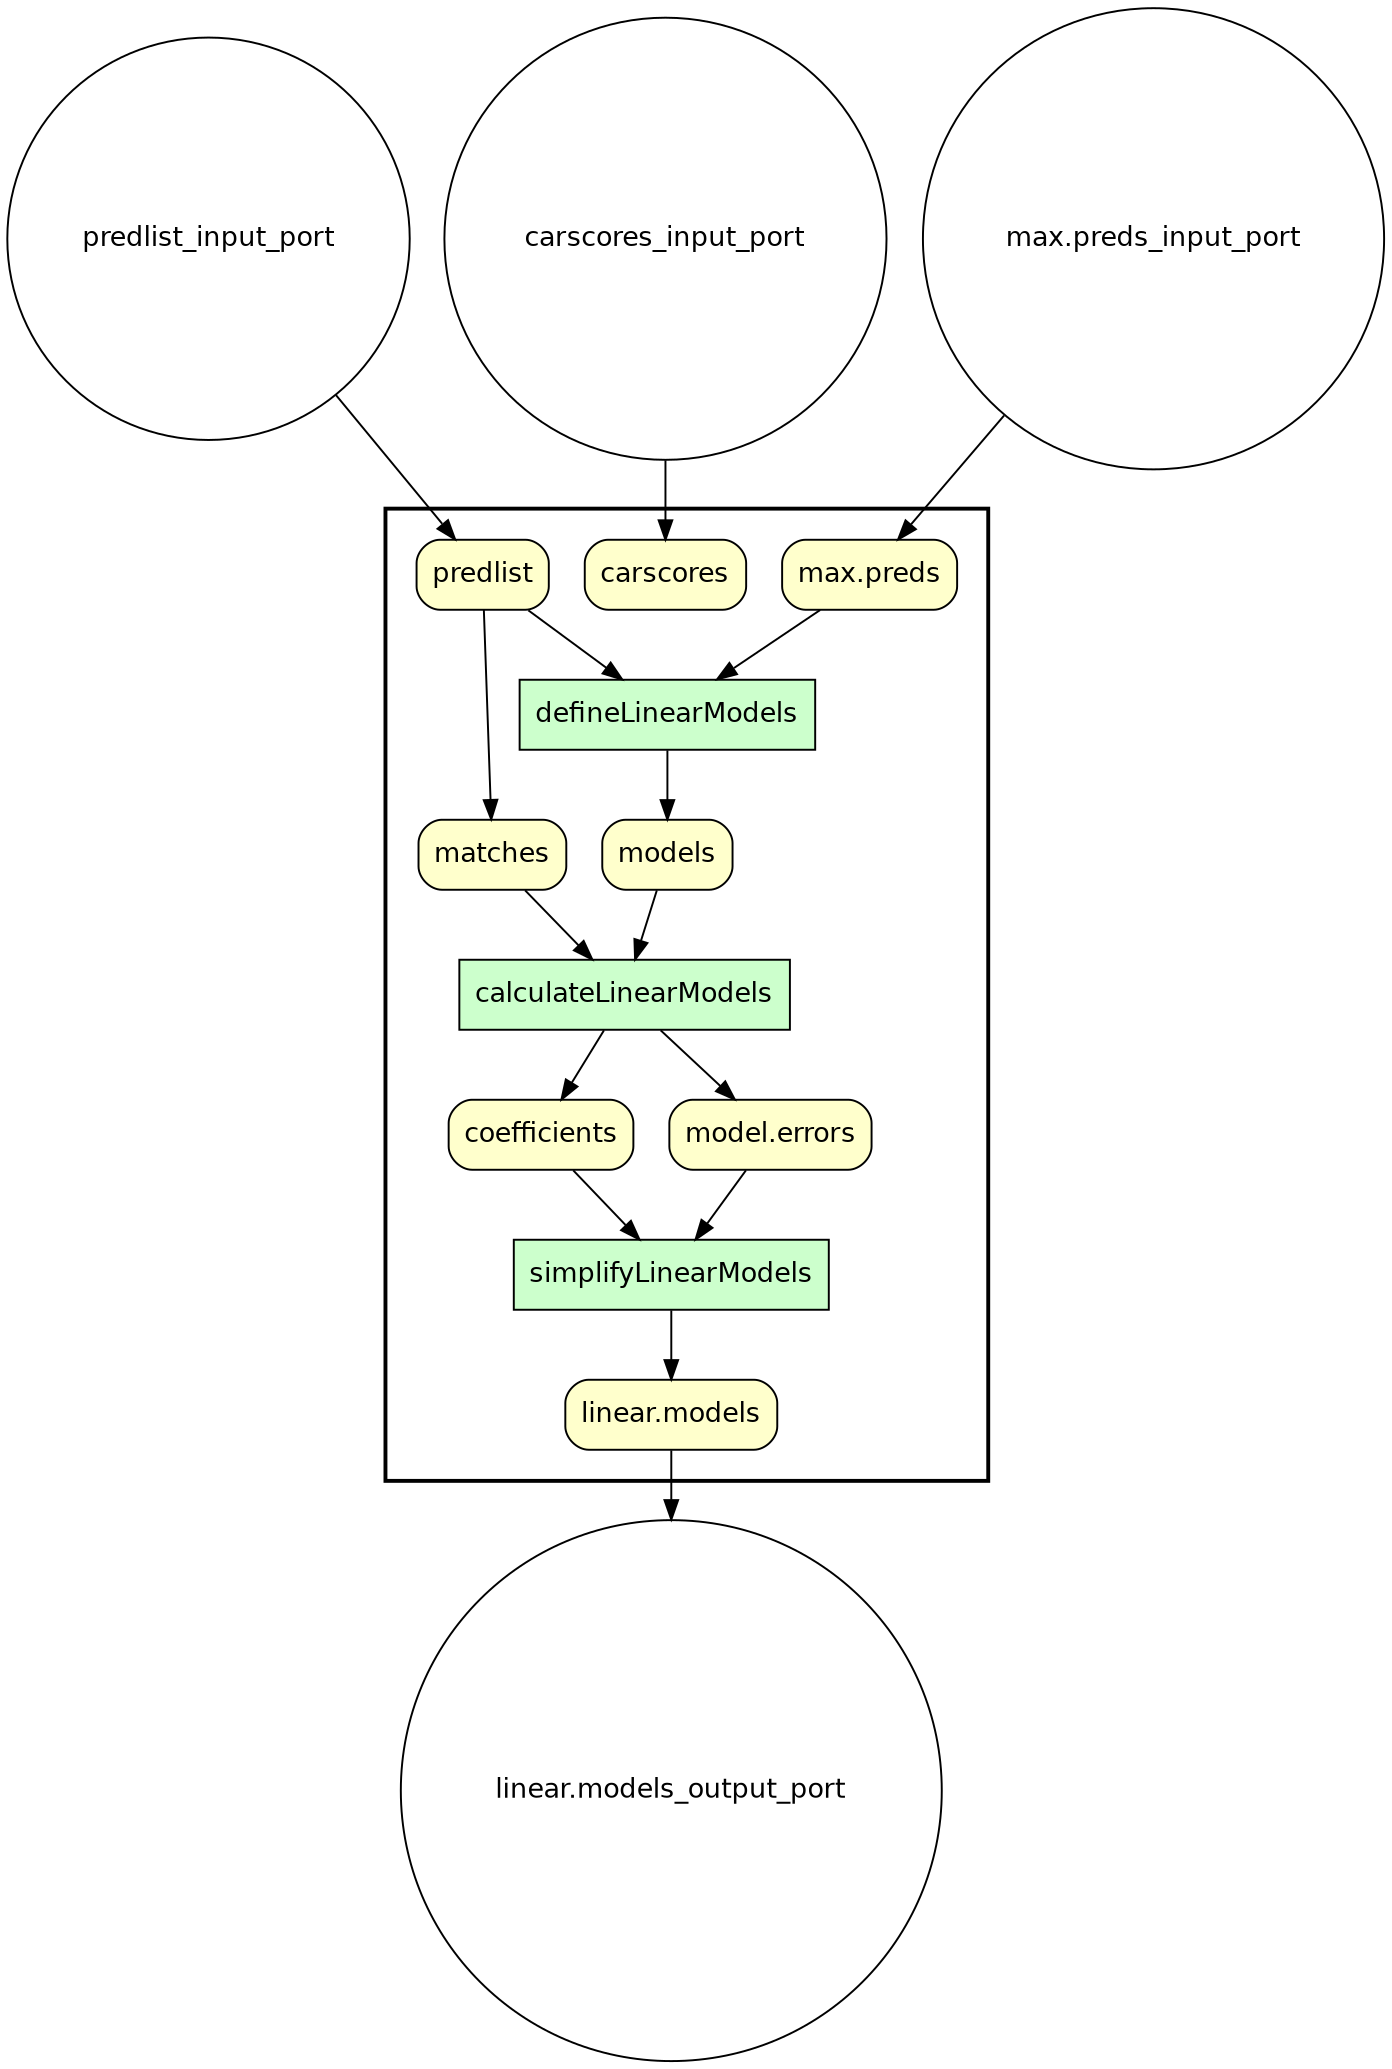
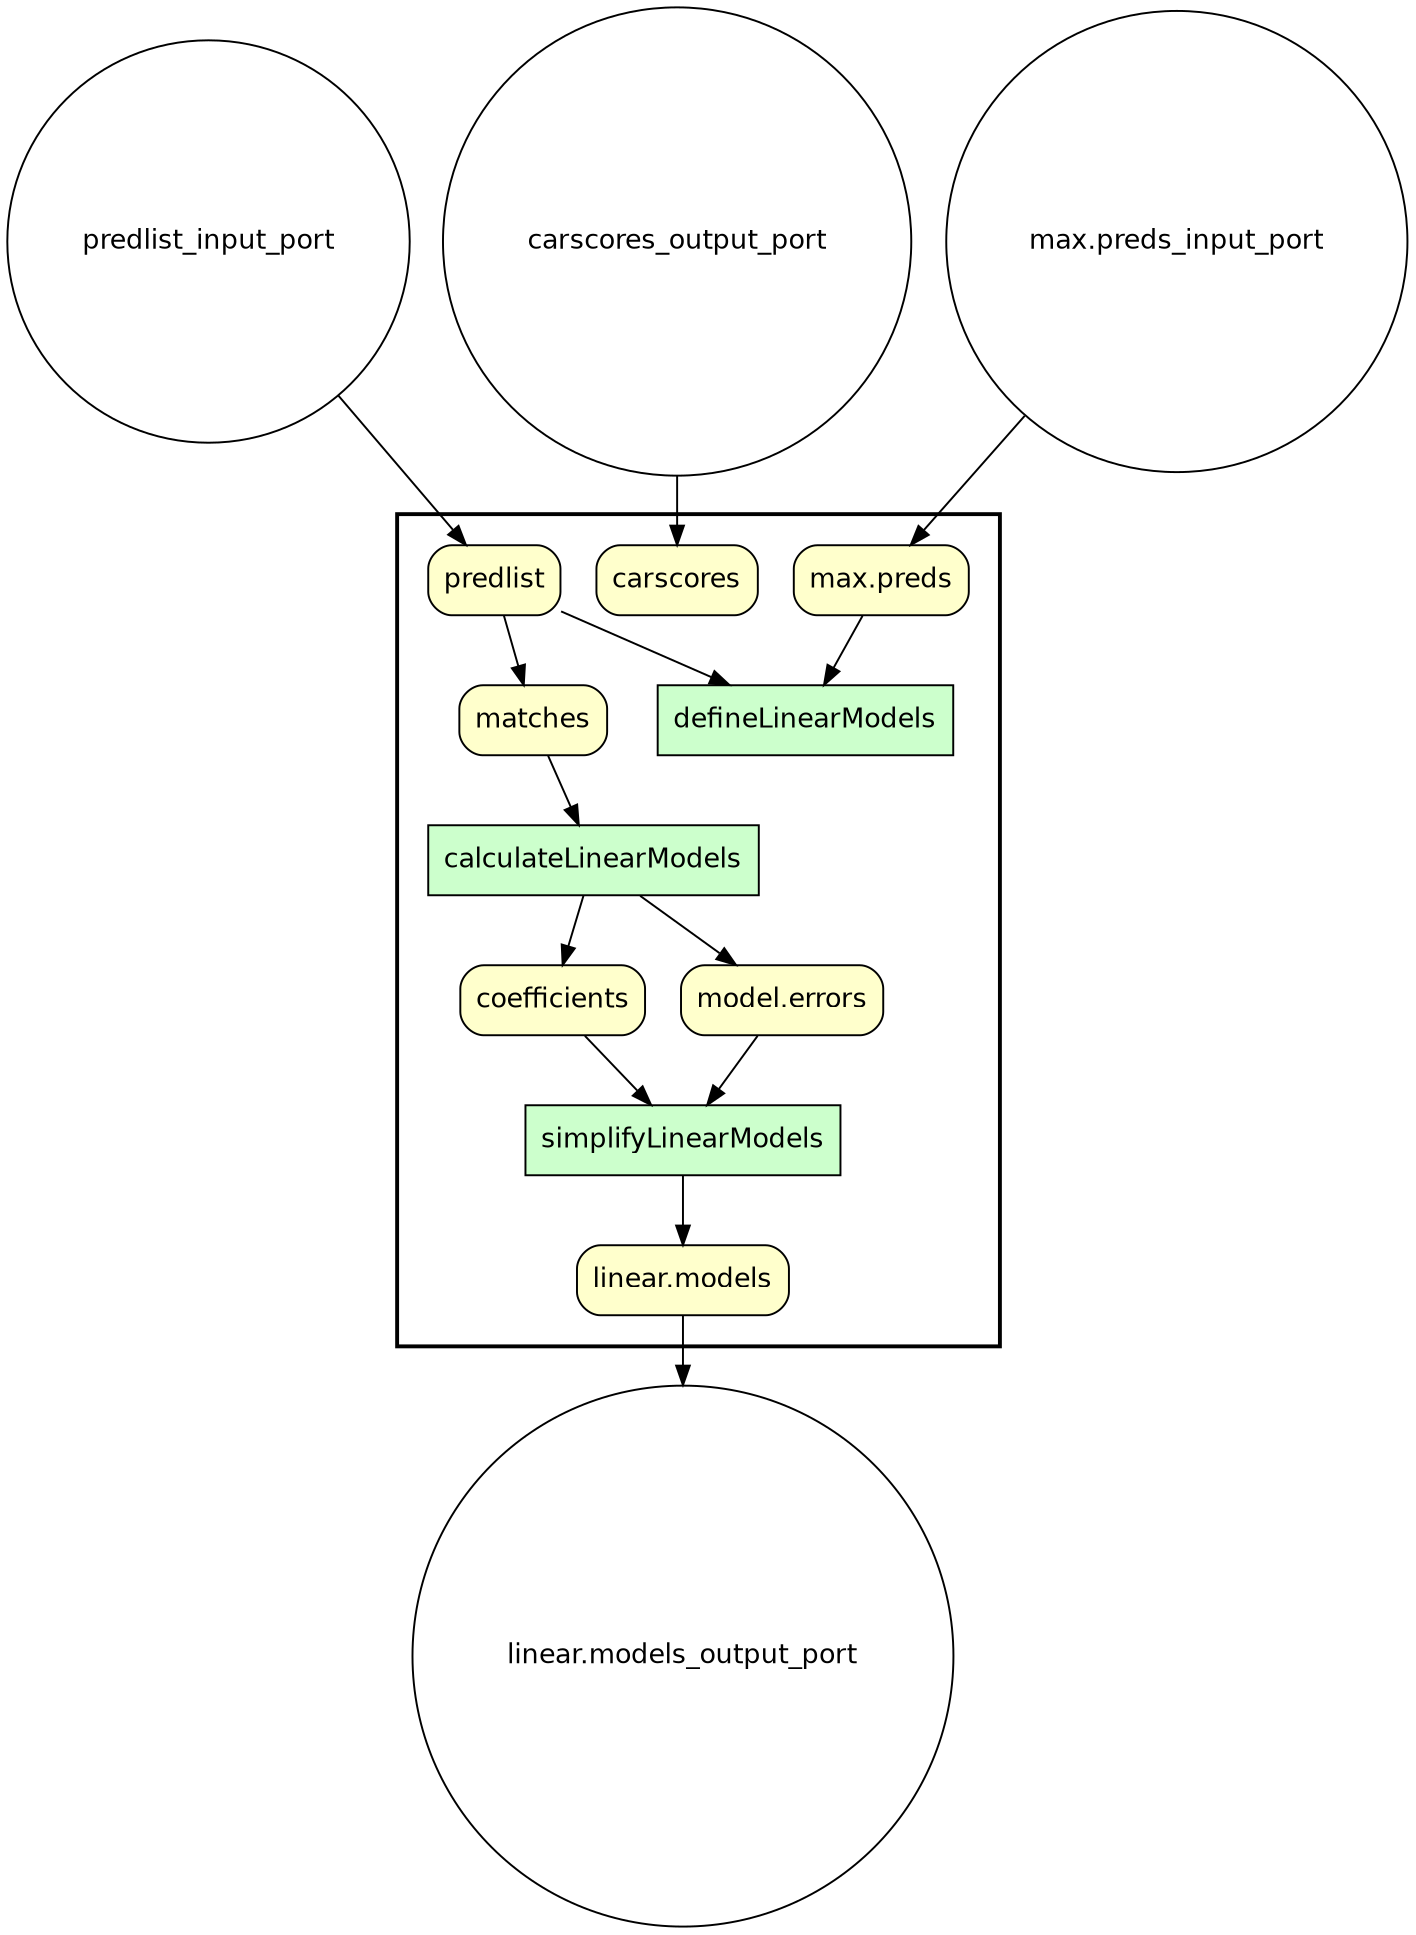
node "carscores_input_port": label "carscores_input_port" -> "carscores_output_port"
node "models": removed
